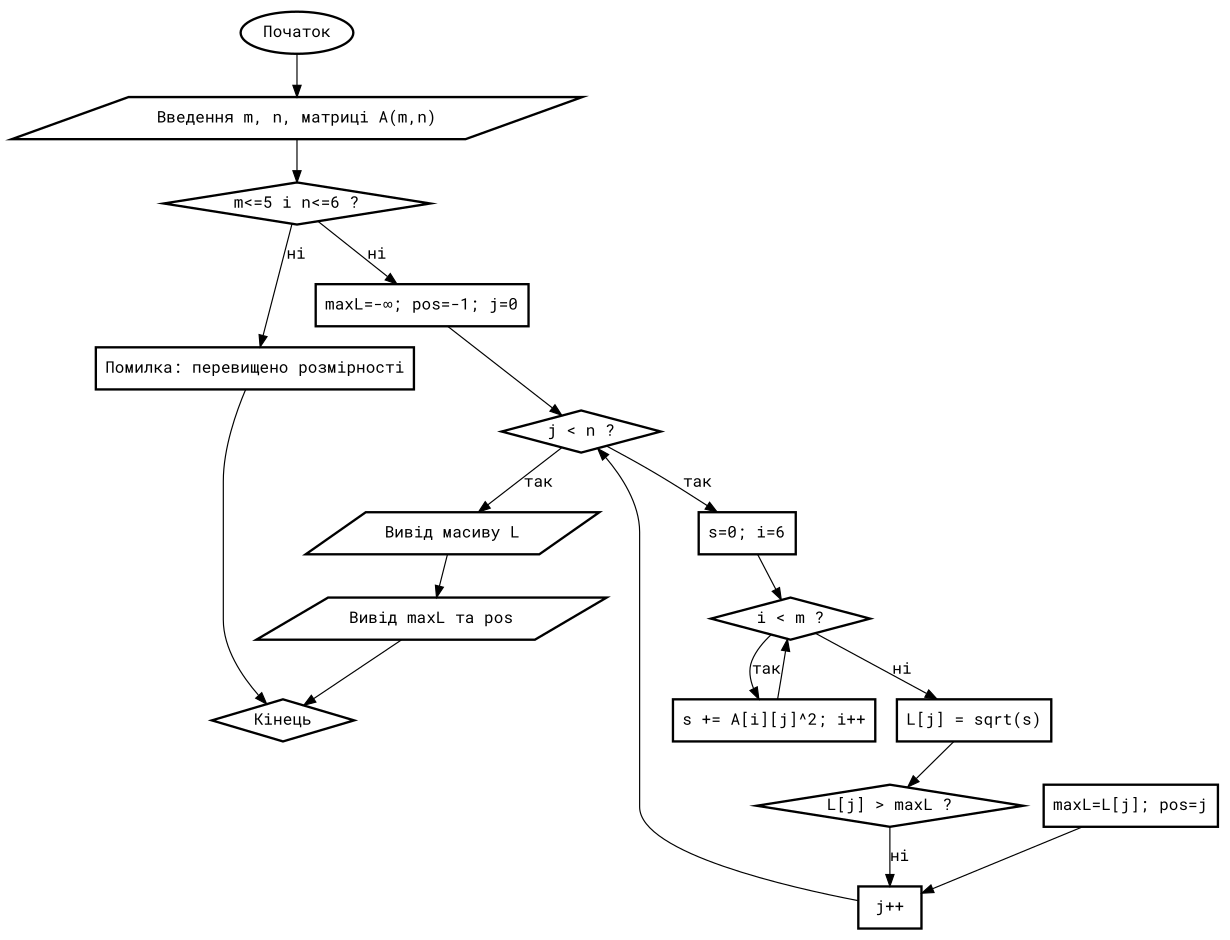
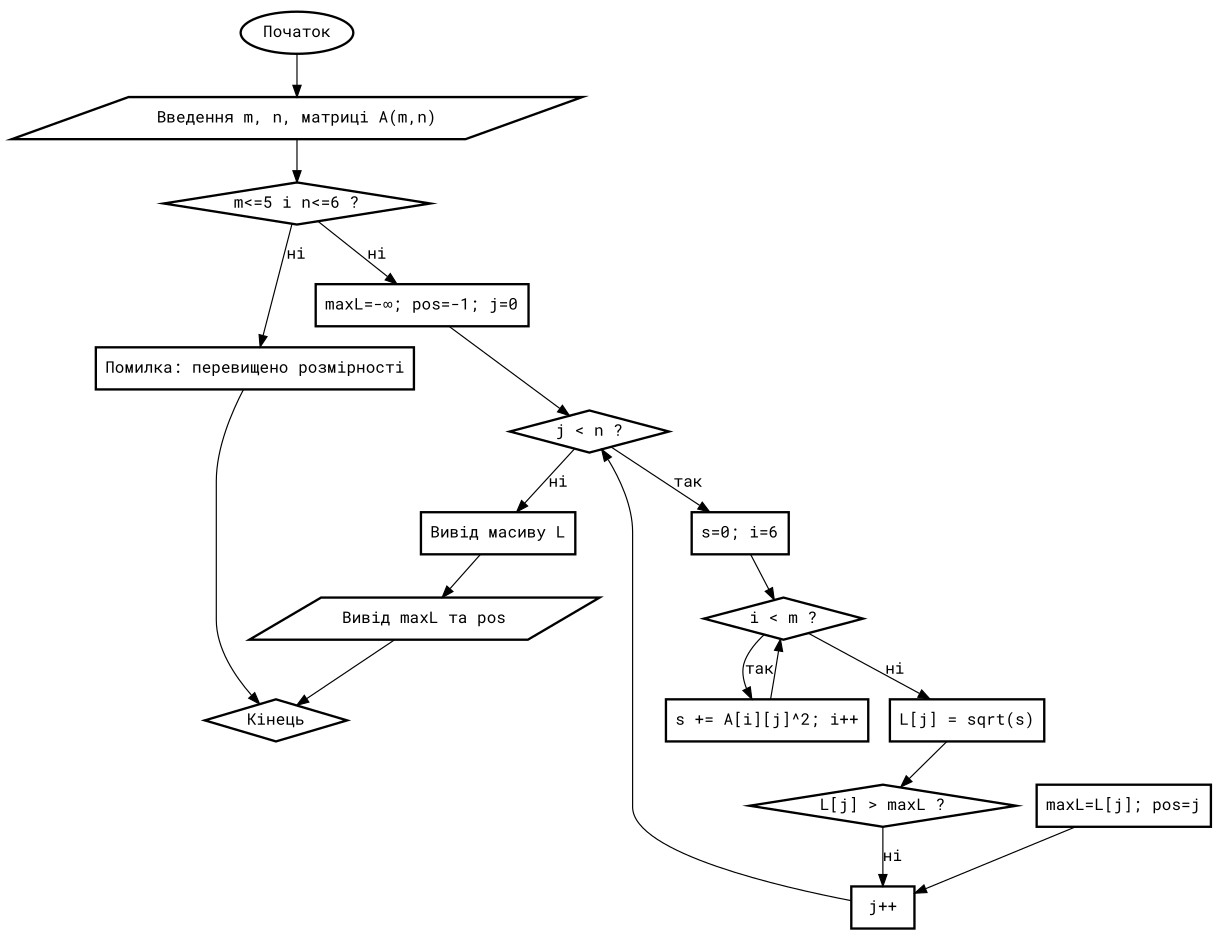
edge "j < n ?" -> "Вивід масиву L": label "так" -> "ні"
node "Вивід масиву L": shape parallelogram -> box
